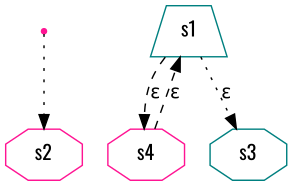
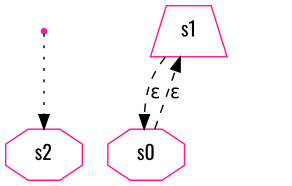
node "s1": color teal -> deeppink
node "s4": label "s4" -> "s0"
node "s3": removed
